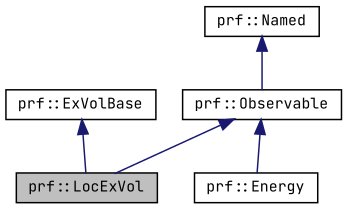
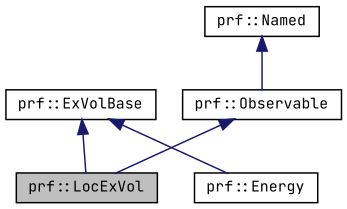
edge "prf::Energy" -> "prf::Observable": now "prf::Energy" -> "prf::ExVolBase"
